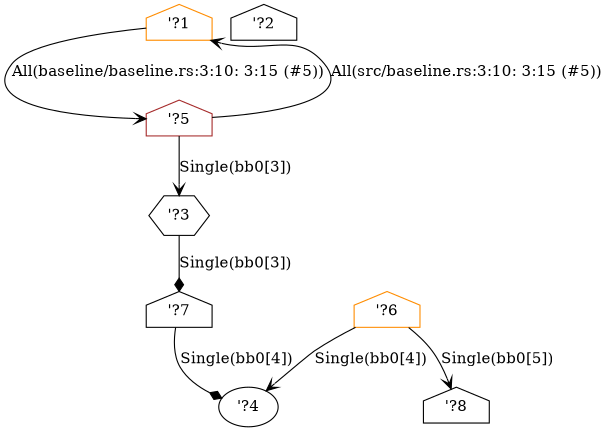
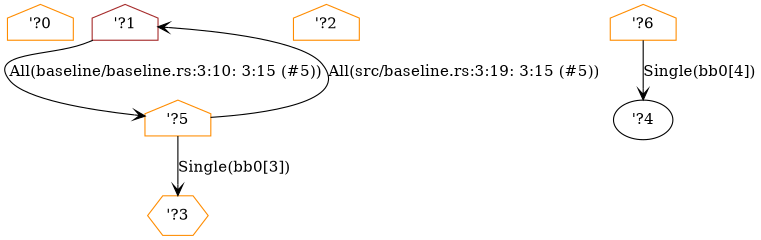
node "'?0": added
node "'?1": color darkorange -> brown
node "'?2": color black -> darkorange
edge "'?5" -> "'?1": label "All(src/baseline.rs:3:10: 3:15 (#5))" -> "All(src/baseline.rs:3:19: 3:15 (#5))"
node "'?5": color brown -> darkorange
node "'?3": color black -> darkorange
node "'?7": removed
node "'?8": removed
